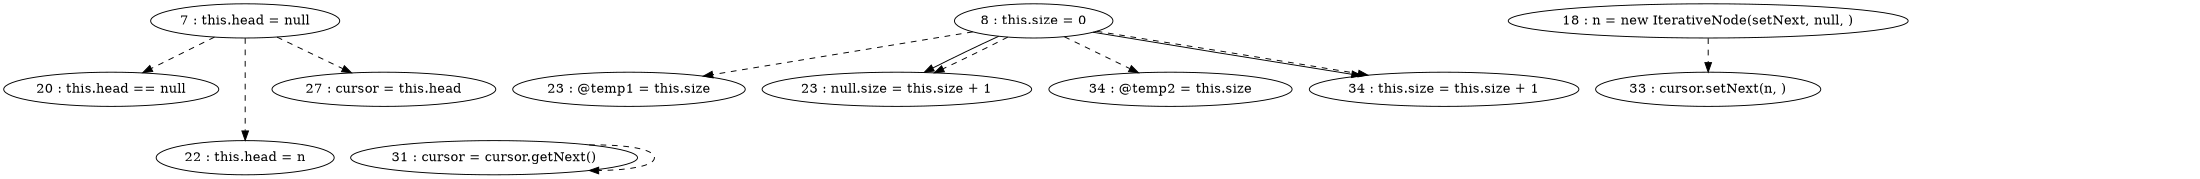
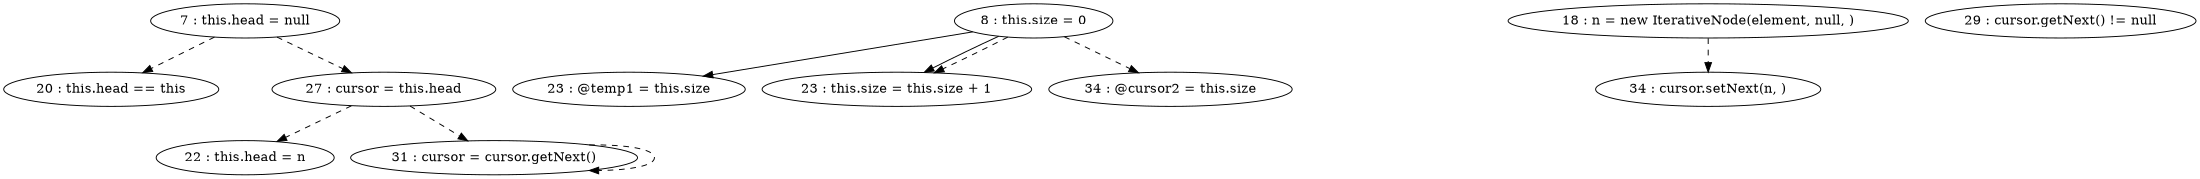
node "18 : n = new IterativeNode(setNext, null, )": label "18 : n = new IterativeNode(setNext, null, )" -> "18 : n = new IterativeNode(element, null, )"
node "29 : cursor.getNext() != null": added
edge "8 : this.size = 0" -> "23 : @temp1 = this.size": style dashed -> solid
edge "7 : this.head = null" -> "22 : this.head = n": now "27 : cursor = this.head" -> "22 : this.head = n"
node "20 : this.head == null": label "20 : this.head == null" -> "20 : this.head == this"
node "23 : null.size = this.size + 1": label "23 : null.size = this.size + 1" -> "23 : this.size = this.size + 1"
node "34 : @temp2 = this.size": label "34 : @temp2 = this.size" -> "34 : @cursor2 = this.size"
node "34 : this.size = this.size + 1": removed
node "33 : cursor.setNext(n, )": label "33 : cursor.setNext(n, )" -> "34 : cursor.setNext(n, )"
edge "27 : cursor = this.head" -> "31 : cursor = cursor.getNext()": added
